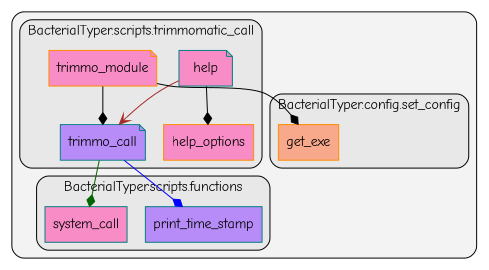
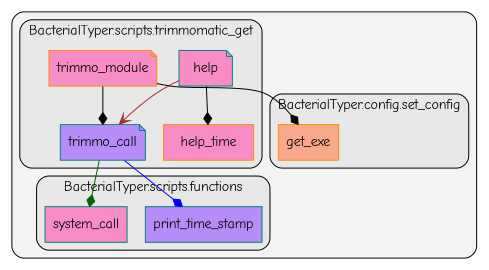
cluster "BacterialTyper.scripts.trimmomatic_call": label "BacterialTyper.scripts.trimmomatic_call" -> "BacterialTyper.scripts.trimmomatic_get"
node "help_options": label "help_options" -> "help_time"
